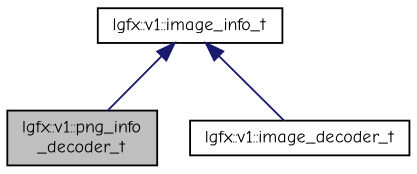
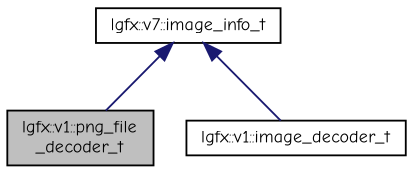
node "lgfx::v1::image_info_t": label "lgfx::v1::image_info_t" -> "lgfx::v7::image_info_t"
node "lgfx::v1::png_info _decoder_t": label "lgfx::v1::png_info _decoder_t" -> "lgfx::v1::png_file _decoder_t"
